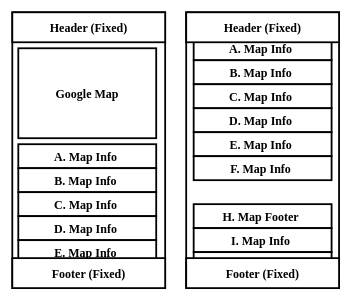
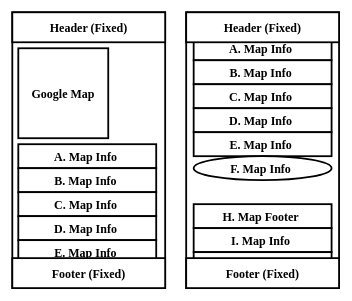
node "Google Map": size 138x90 -> 90x90
node "F. Map Info": shape rectangle -> ellipse
